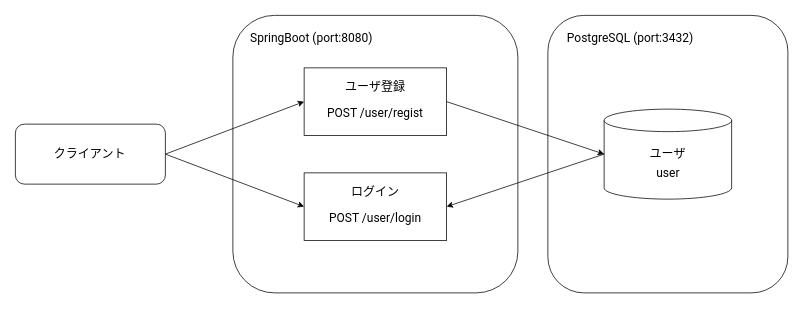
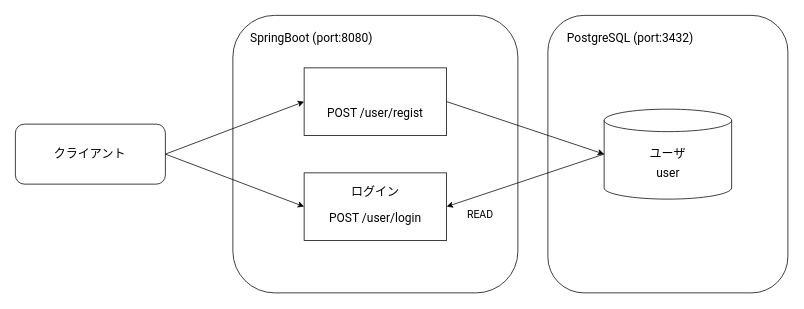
node "ユーザ登録": removed
node "READ": added
